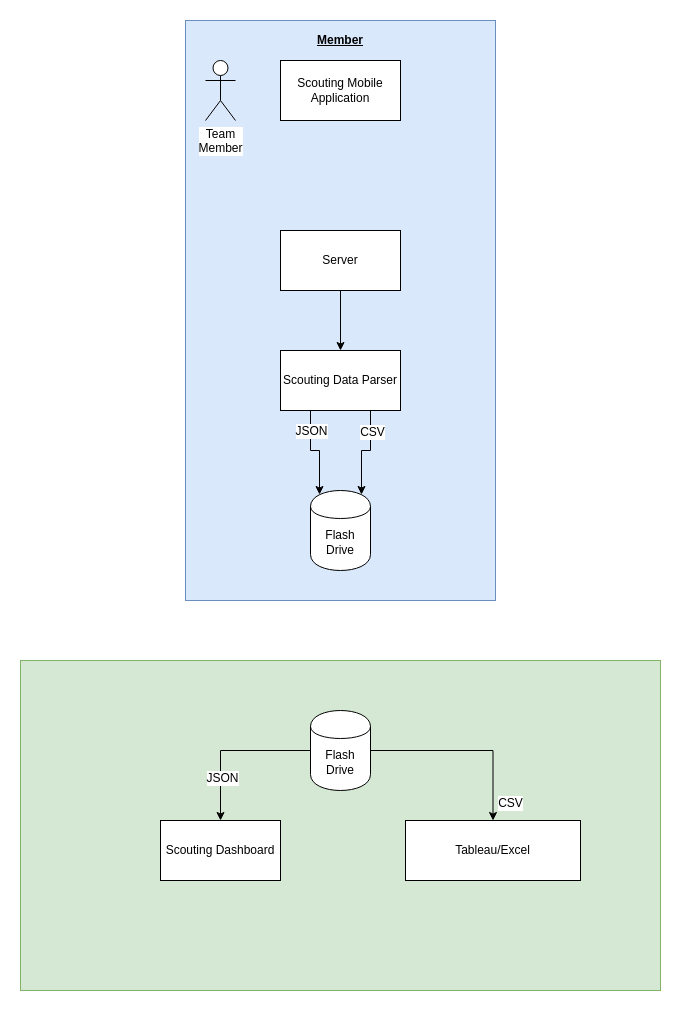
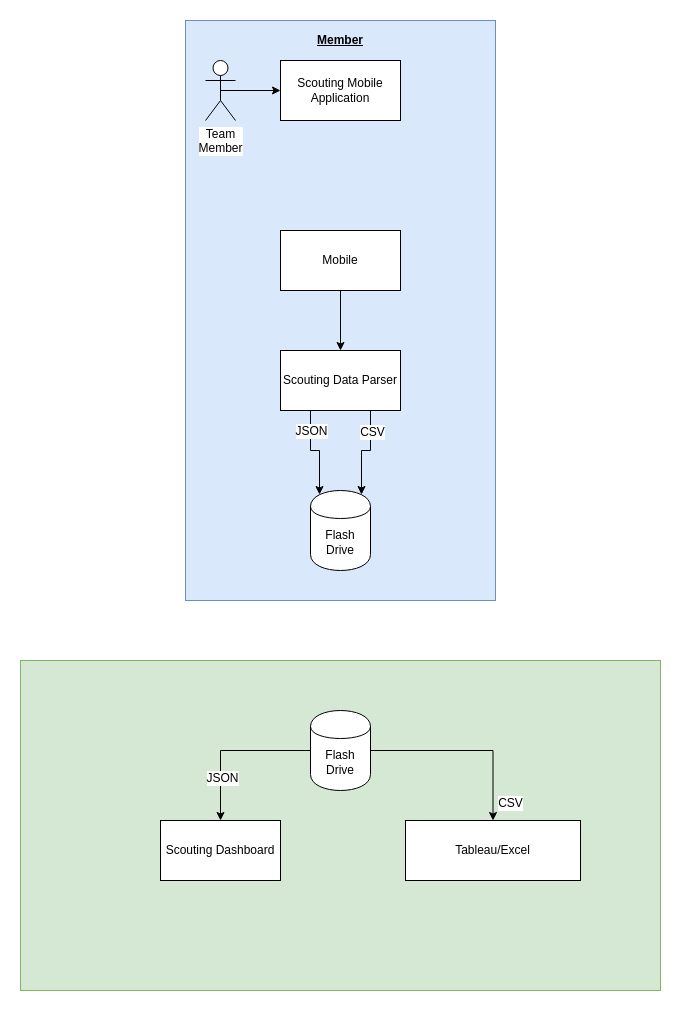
edge "Team Member" -> "Scouting Mobile Application": added
node "Server": label "Server" -> "Mobile"
